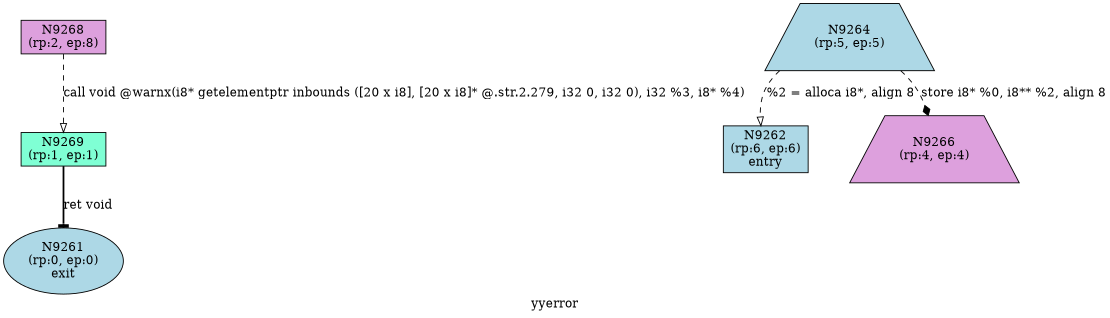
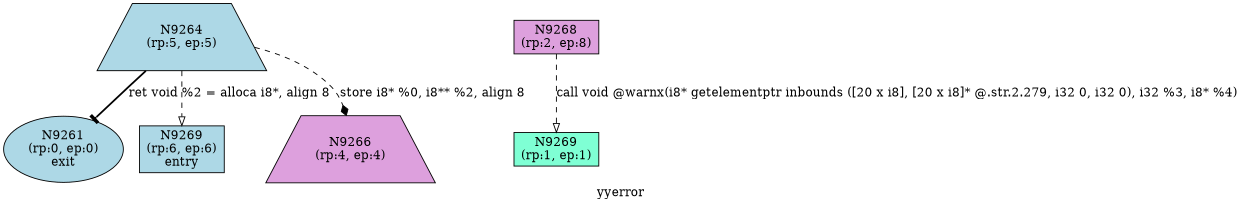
node "N9262 (rp:6, ep:6) entry": label "N9262 (rp:6, ep:6) entry" -> "N9269 (rp:6, ep:6) entry"
edge "N9269 (rp:1, ep:1)" -> "N9261 (rp:0, ep:0) exit": now "N9264 (rp:5, ep:5)" -> "N9261 (rp:0, ep:0) exit"
